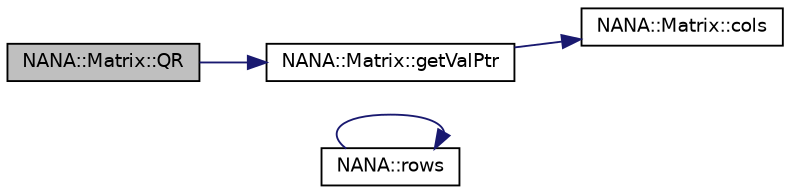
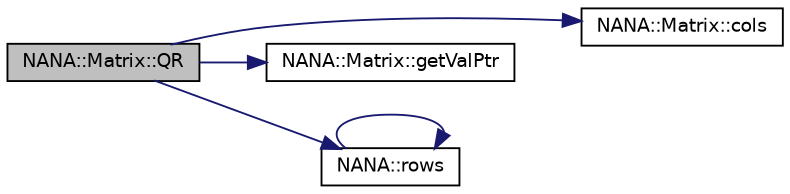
edge "NANA::Matrix::getValPtr" -> "NANA::Matrix::cols": now "NANA::Matrix::QR" -> "NANA::Matrix::cols"
edge "NANA::Matrix::QR" -> "NANA::rows": added
